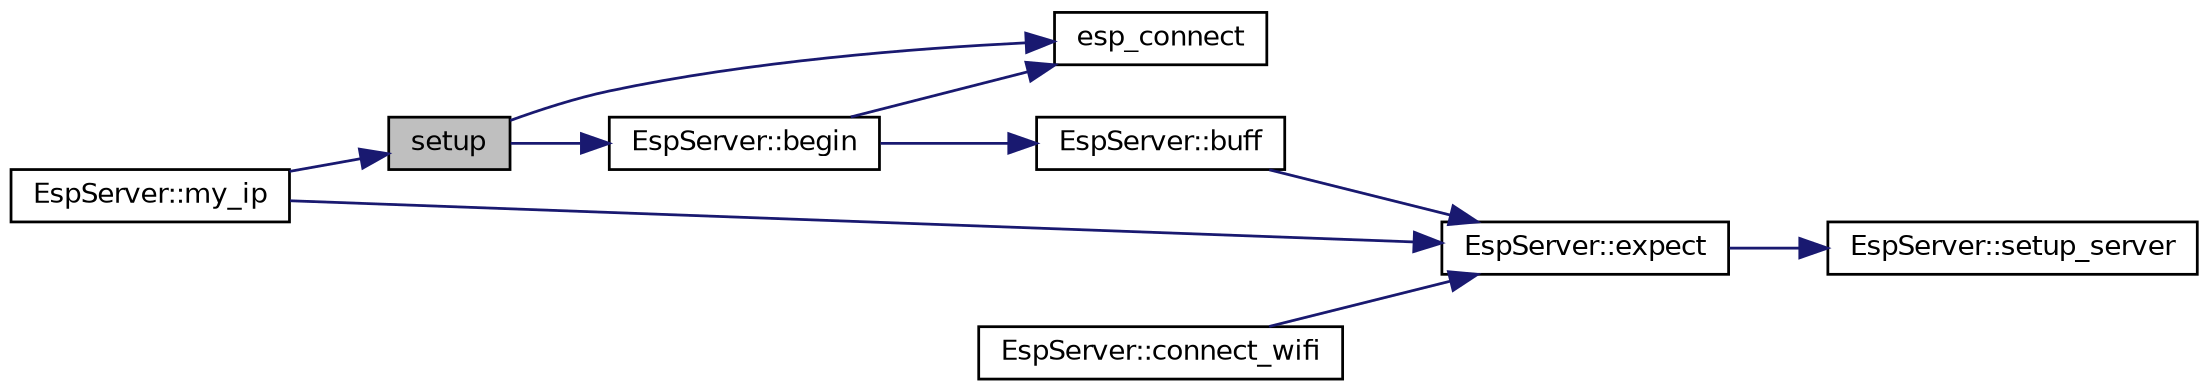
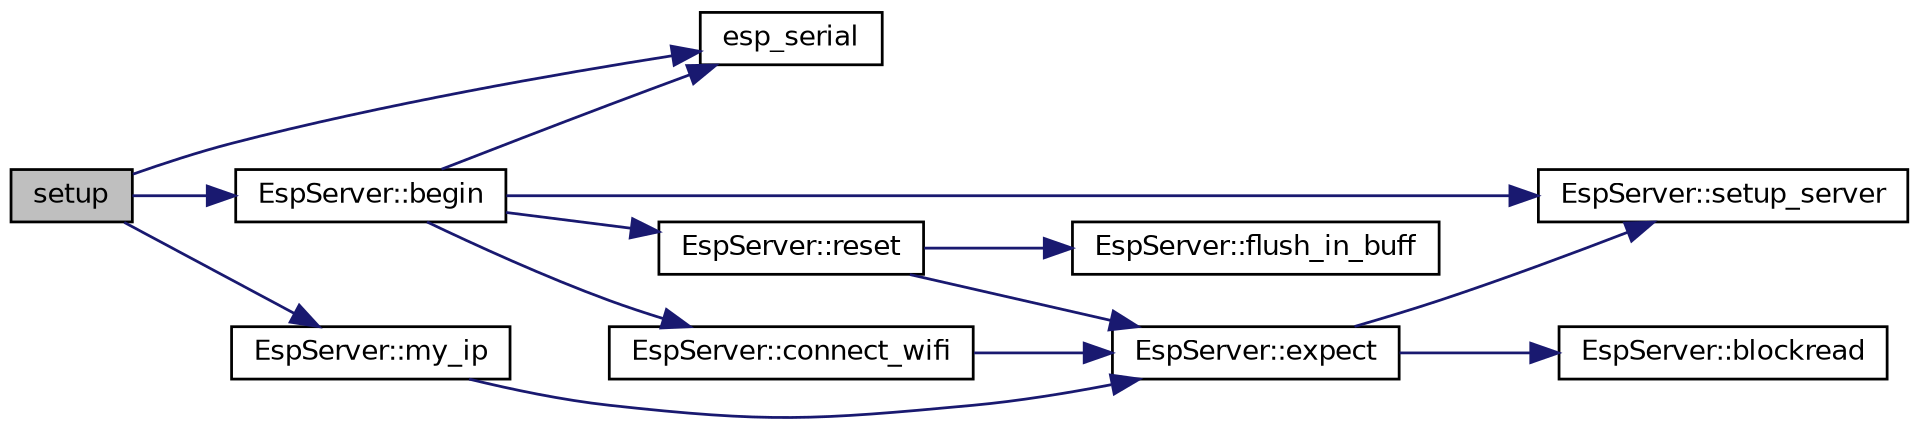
node "esp_connect": label "esp_connect" -> "esp_serial"
node "EspServer::buff": label "EspServer::buff" -> "EspServer::reset"
edge "EspServer::my_ip" -> "setup": reversed
edge "EspServer::begin" -> "EspServer::setup_server": added
node "EspServer::flush_in_buff": added
edge "EspServer::begin" -> "EspServer::connect_wifi": added
node "EspServer::blockread": added
